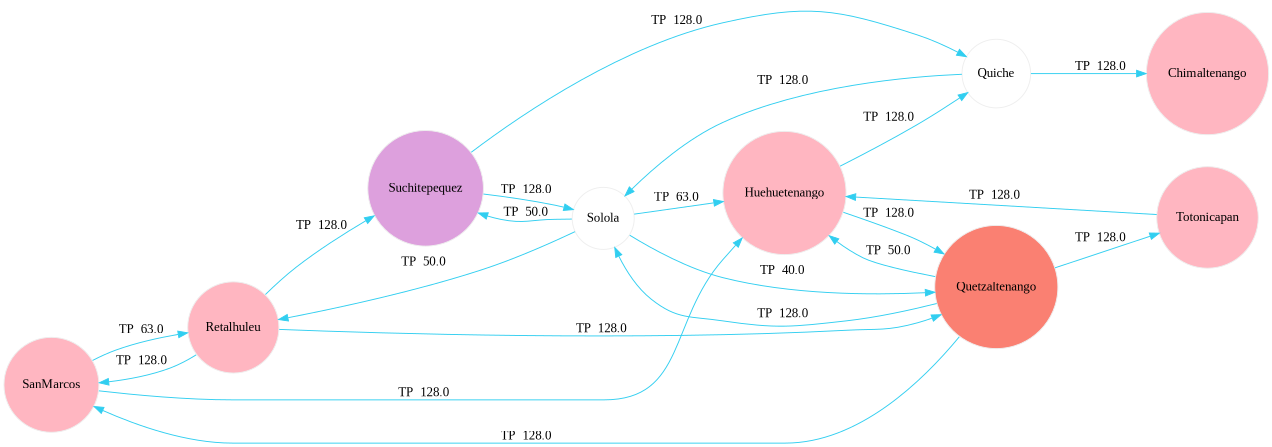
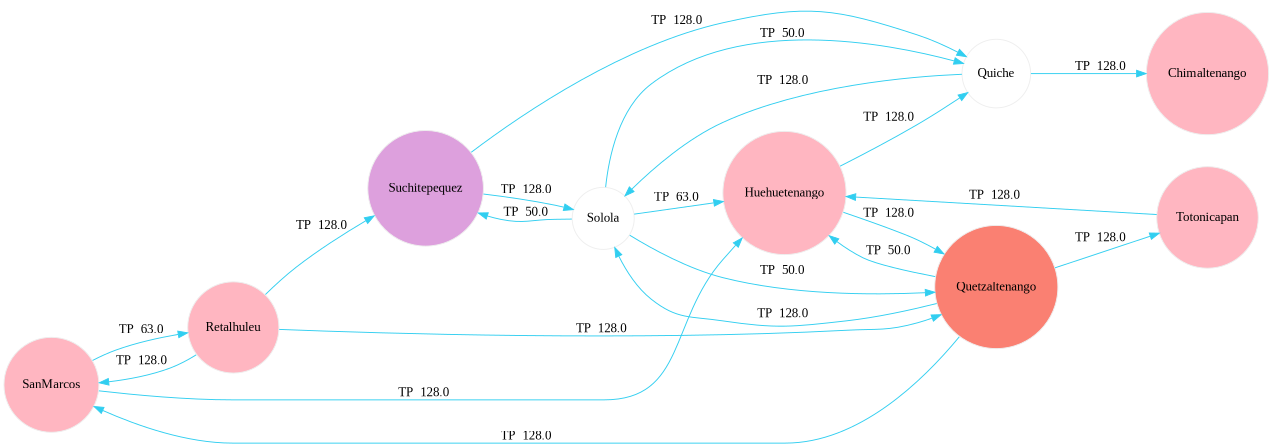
edge "Solola" -> "Quetzaltenango": label "TP  40.0 " -> "TP  50.0 "
edge "Solola" -> "Retalhuleu": now "Solola" -> "Quiche"
